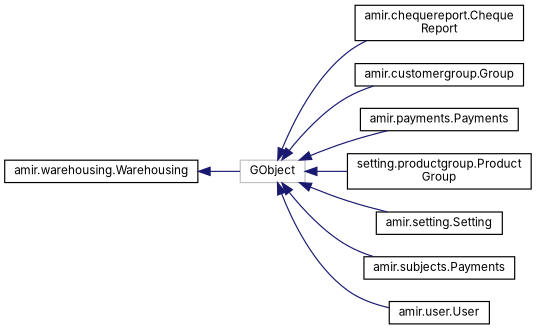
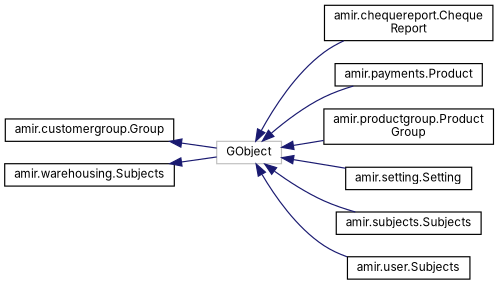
edge "amir.customergroup.Group" -> "GObject": reversed
node "amir.payments.Payments": label "amir.payments.Payments" -> "amir.payments.Product"
node "amir.warehousing.Warehousing": label "amir.warehousing.Warehousing" -> "amir.warehousing.Subjects"
node "setting.productgroup.Product Group": label "setting.productgroup.Product Group" -> "amir.productgroup.Product Group"
node "amir.subjects.Payments": label "amir.subjects.Payments" -> "amir.subjects.Subjects"
node "amir.user.User": label "amir.user.User" -> "amir.user.Subjects"
